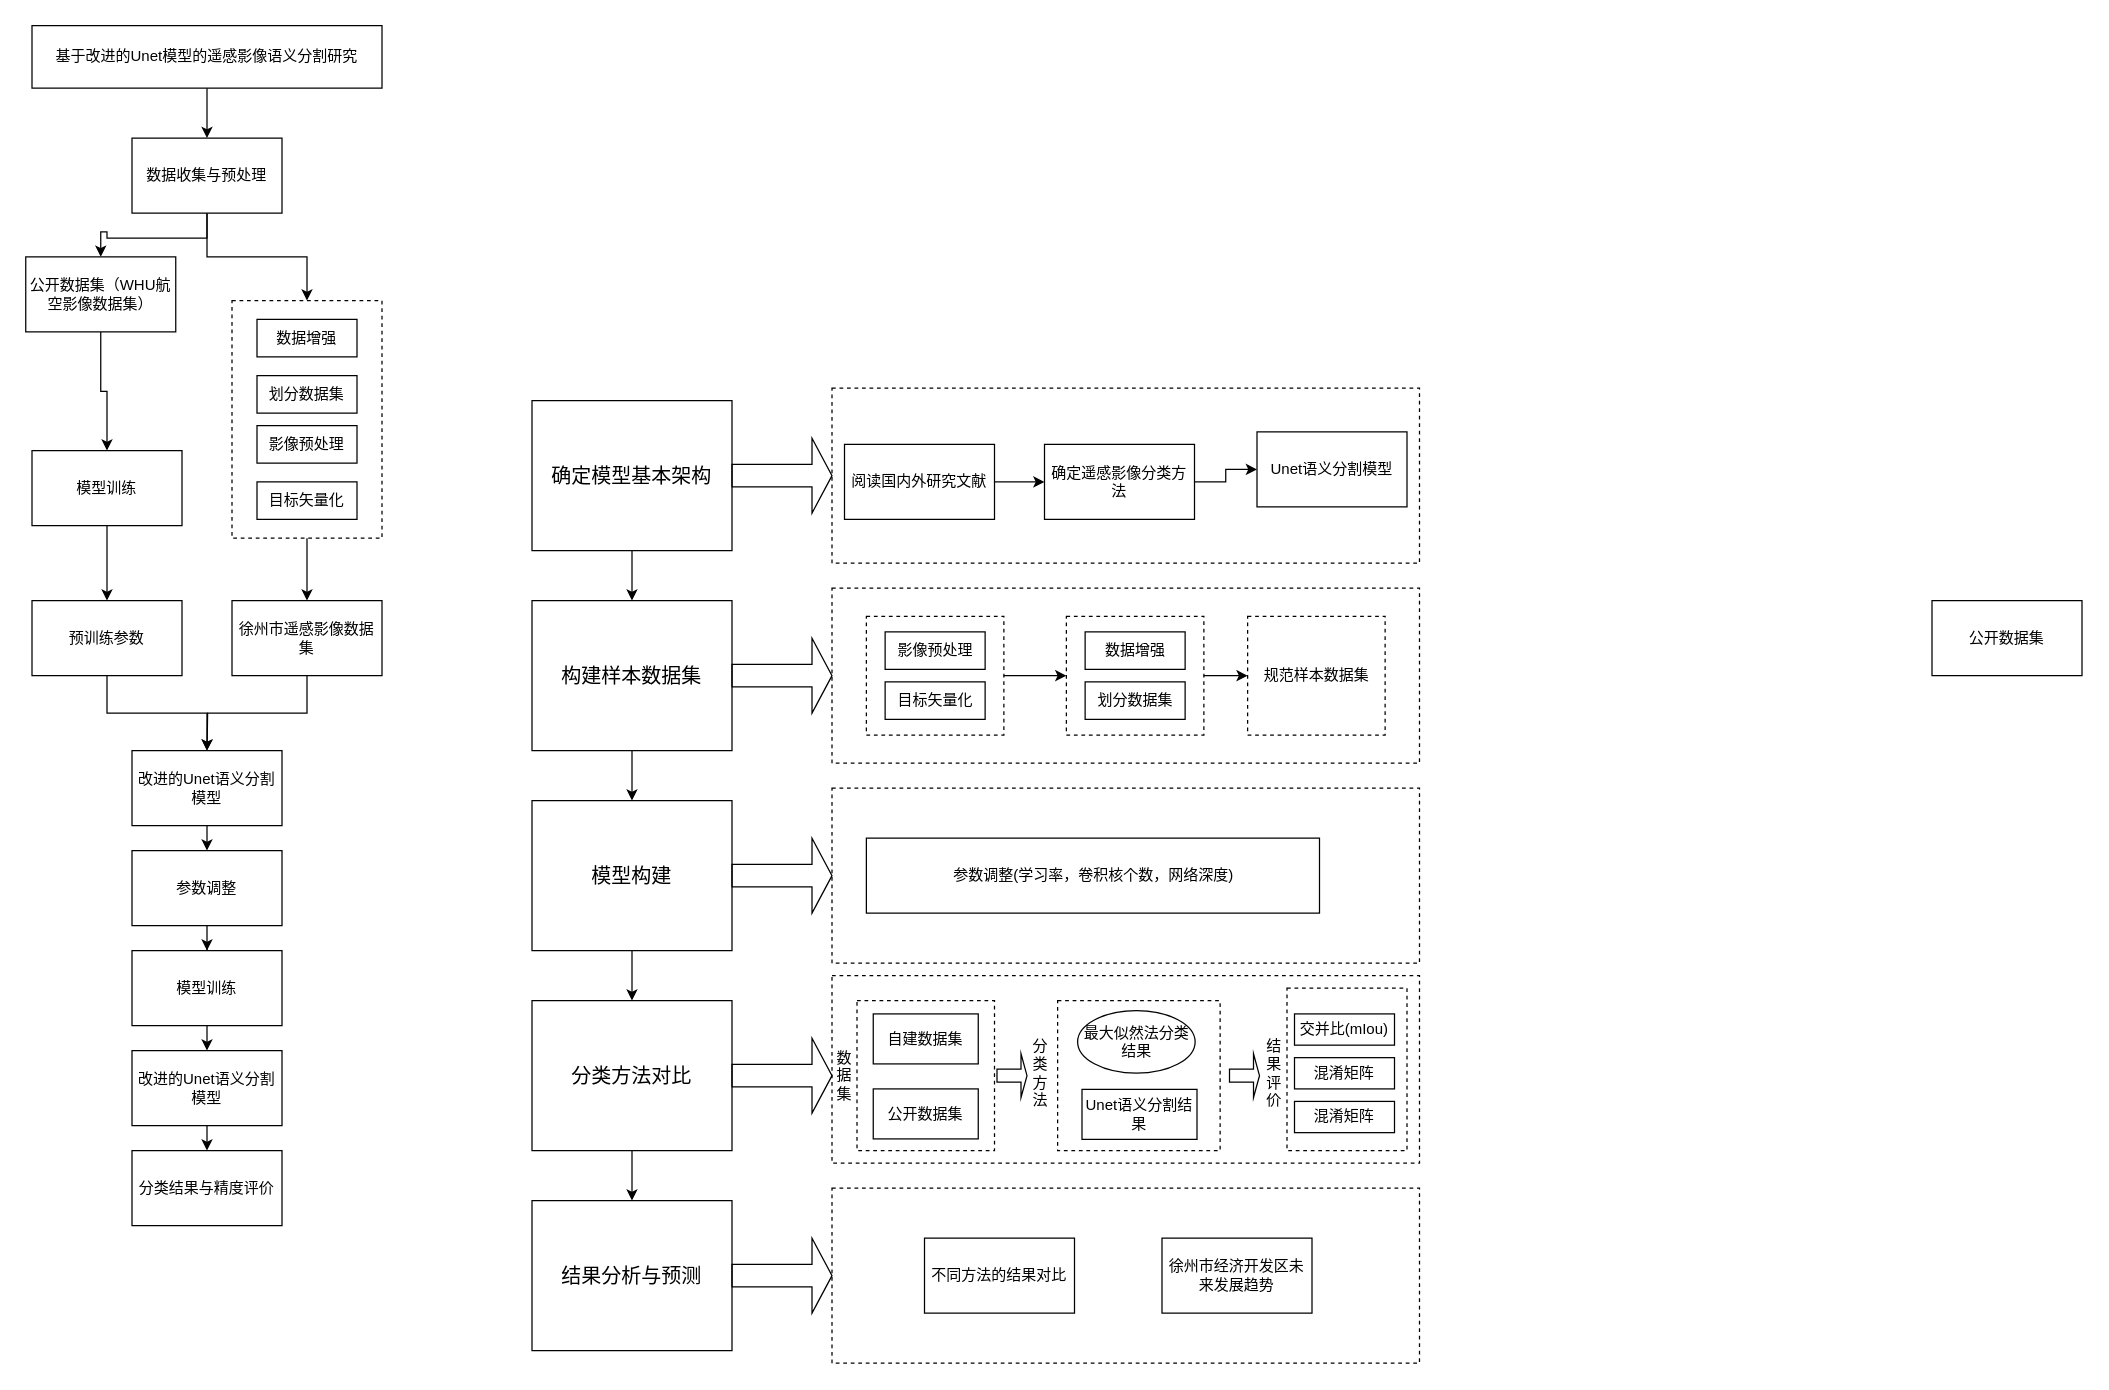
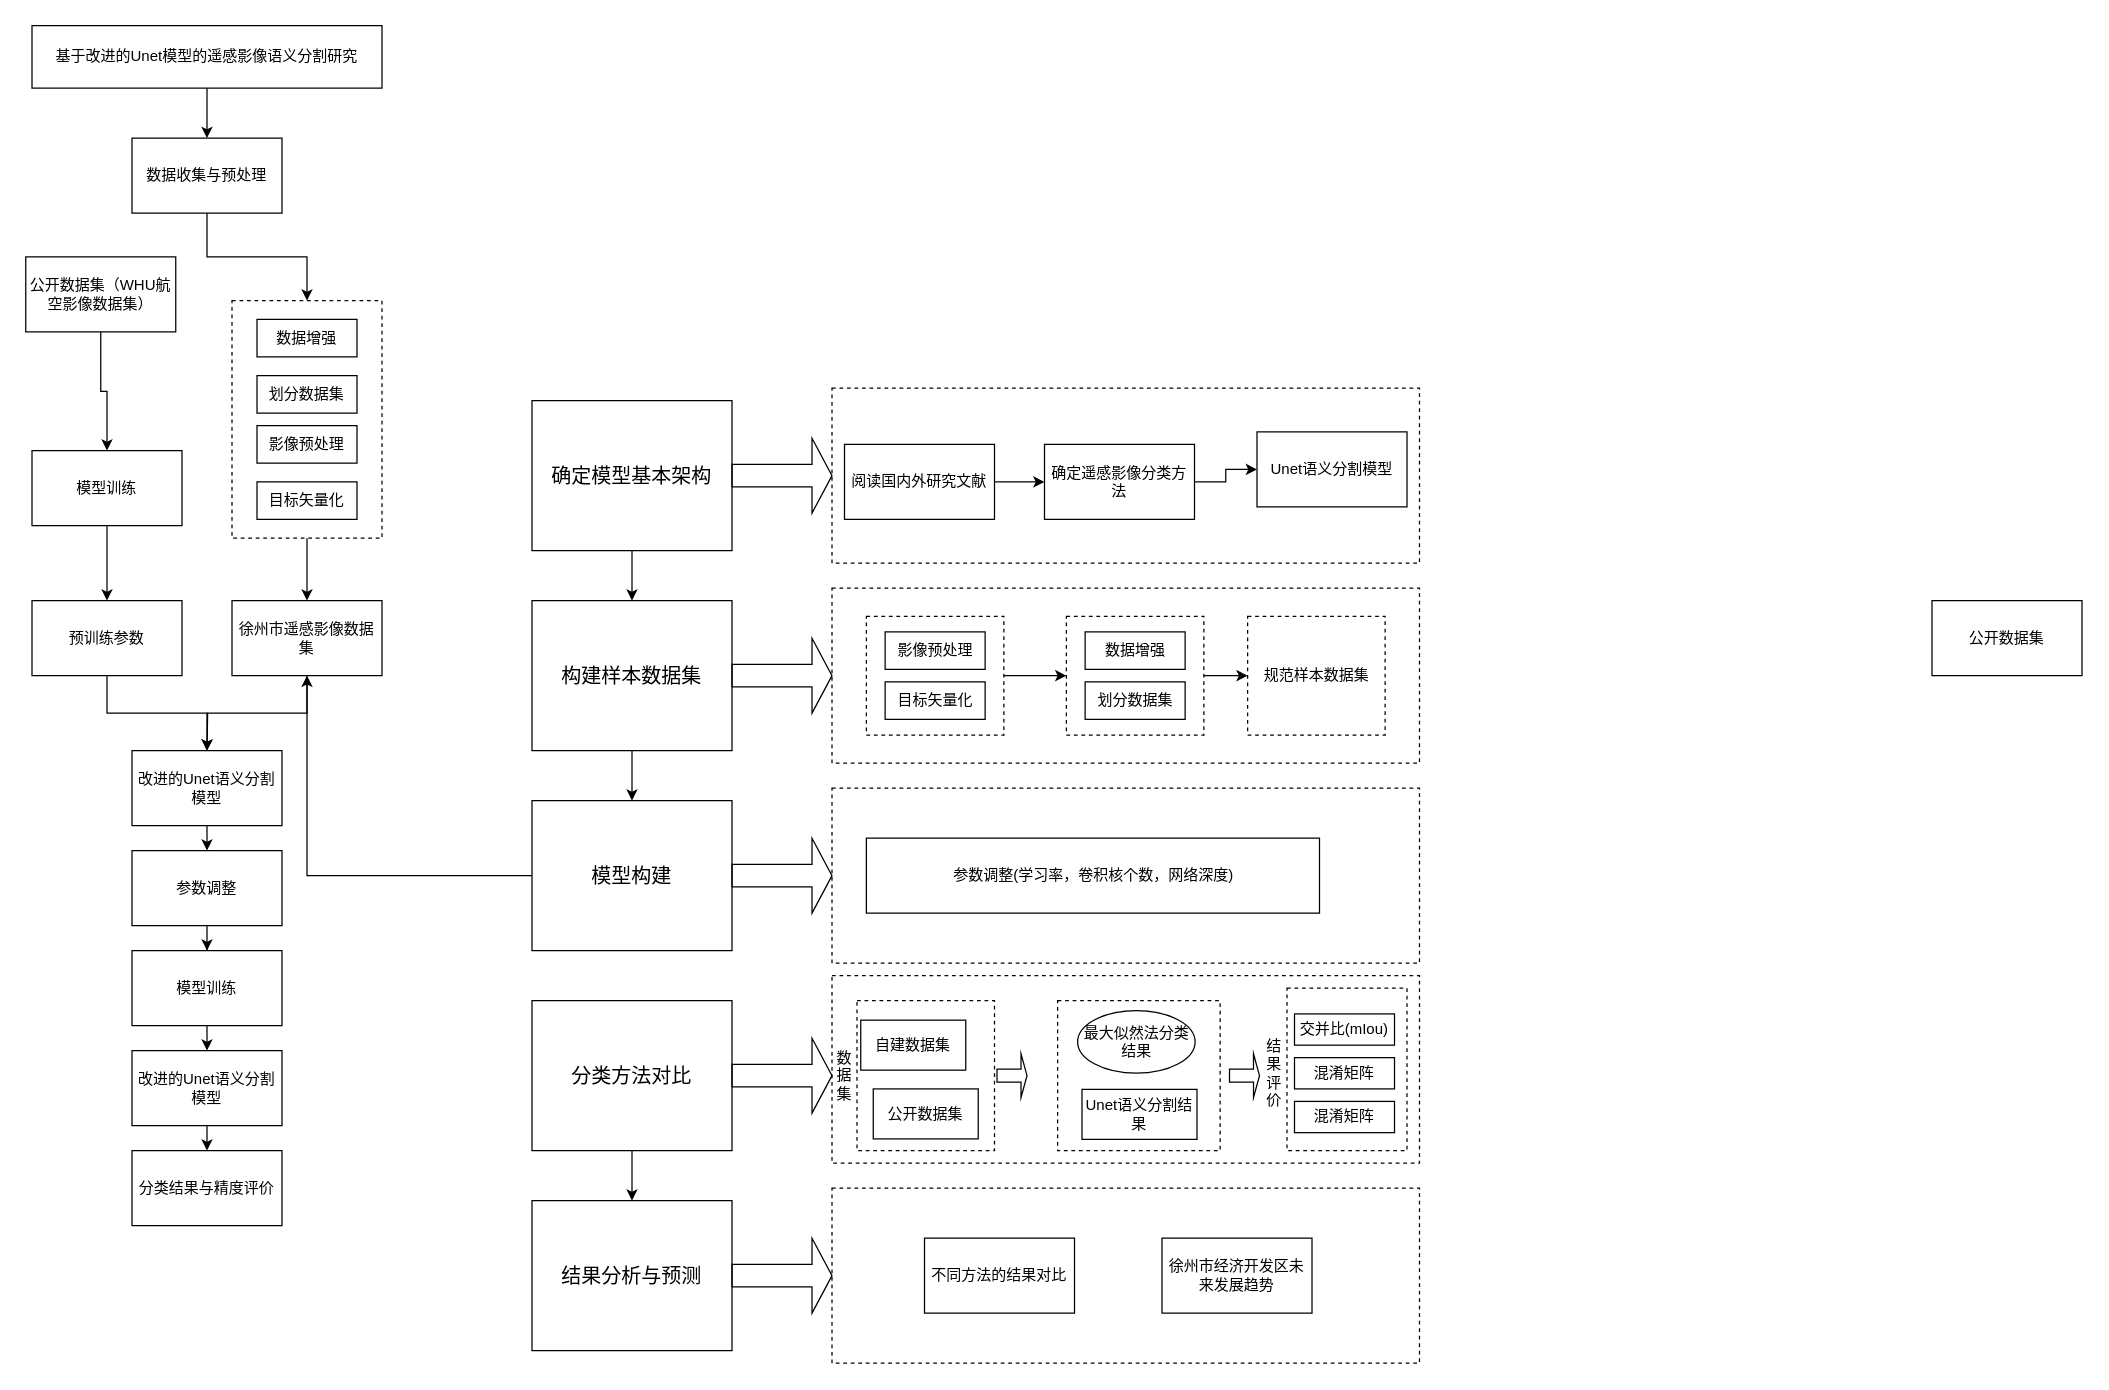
edge "数据收集与预处理" -> "公开数据集（WHU航空影像数据集）": removed
edge "模型构建" -> "分类方法对比": now "模型构建" -> "徐州市遥感影像数据集"
node "自建数据集": moved (926, 1039) -> (913, 1045)
node "分类方法": removed
